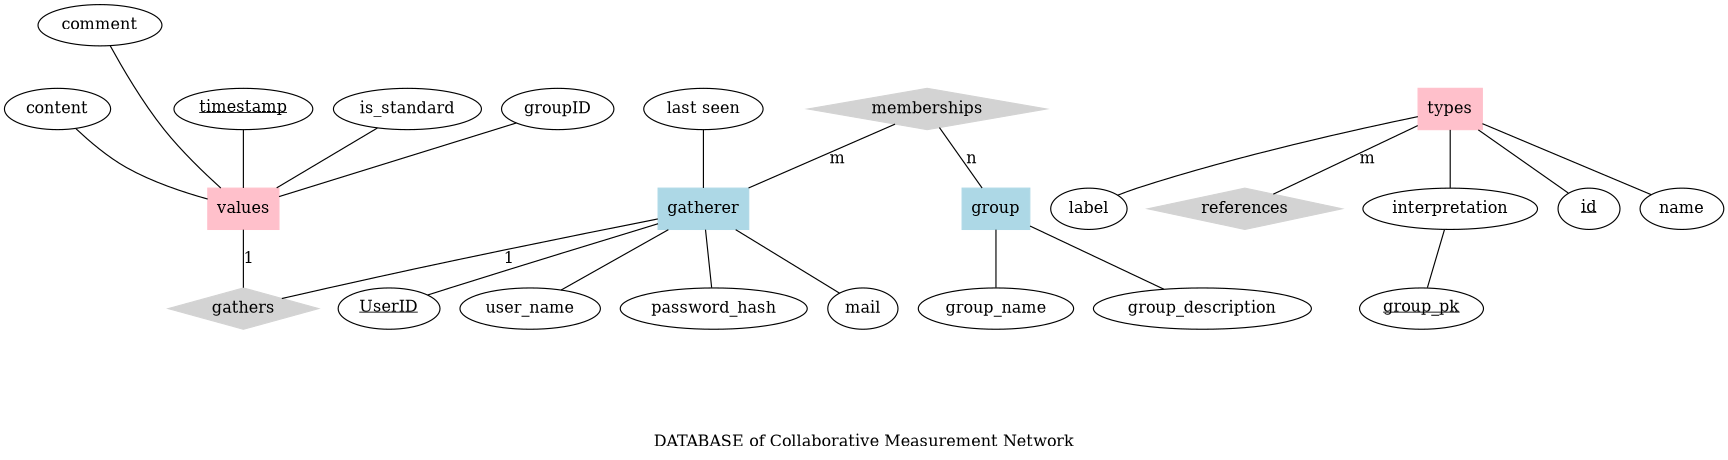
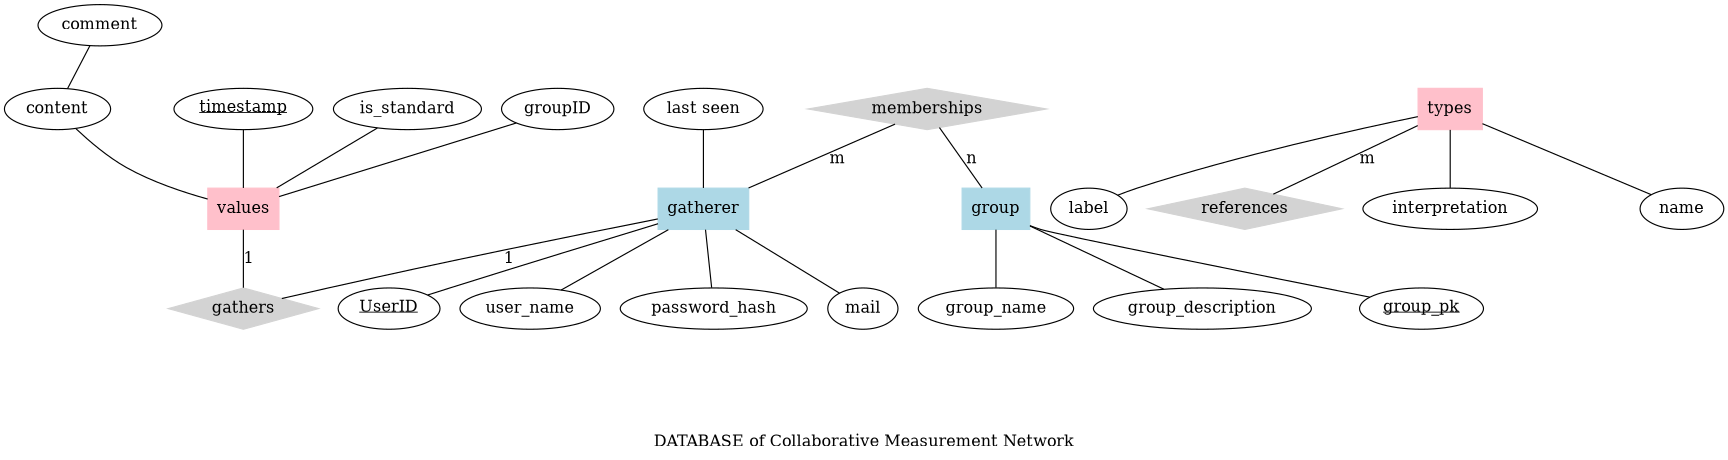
edge "comment" -- "values": now "comment" -- "content"
node "id": removed
edge "interpretation" -- "group_pk": now "group" -- "group_pk"
